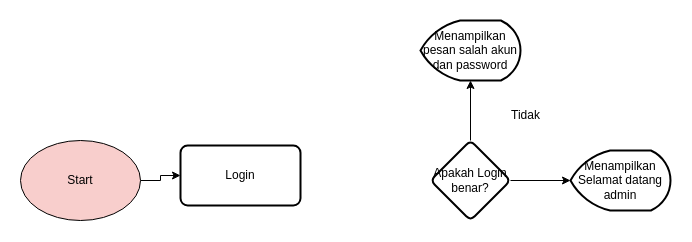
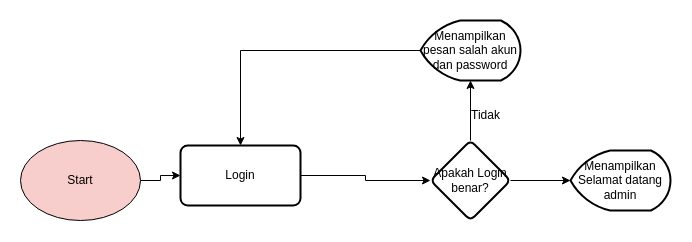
edge "Menampilkan pesan salah akun dan password" -> "Login": added
node "Tidak": moved (526, 116) -> (486, 116)
edge "Login" -> "Apakah Login benar?": added
